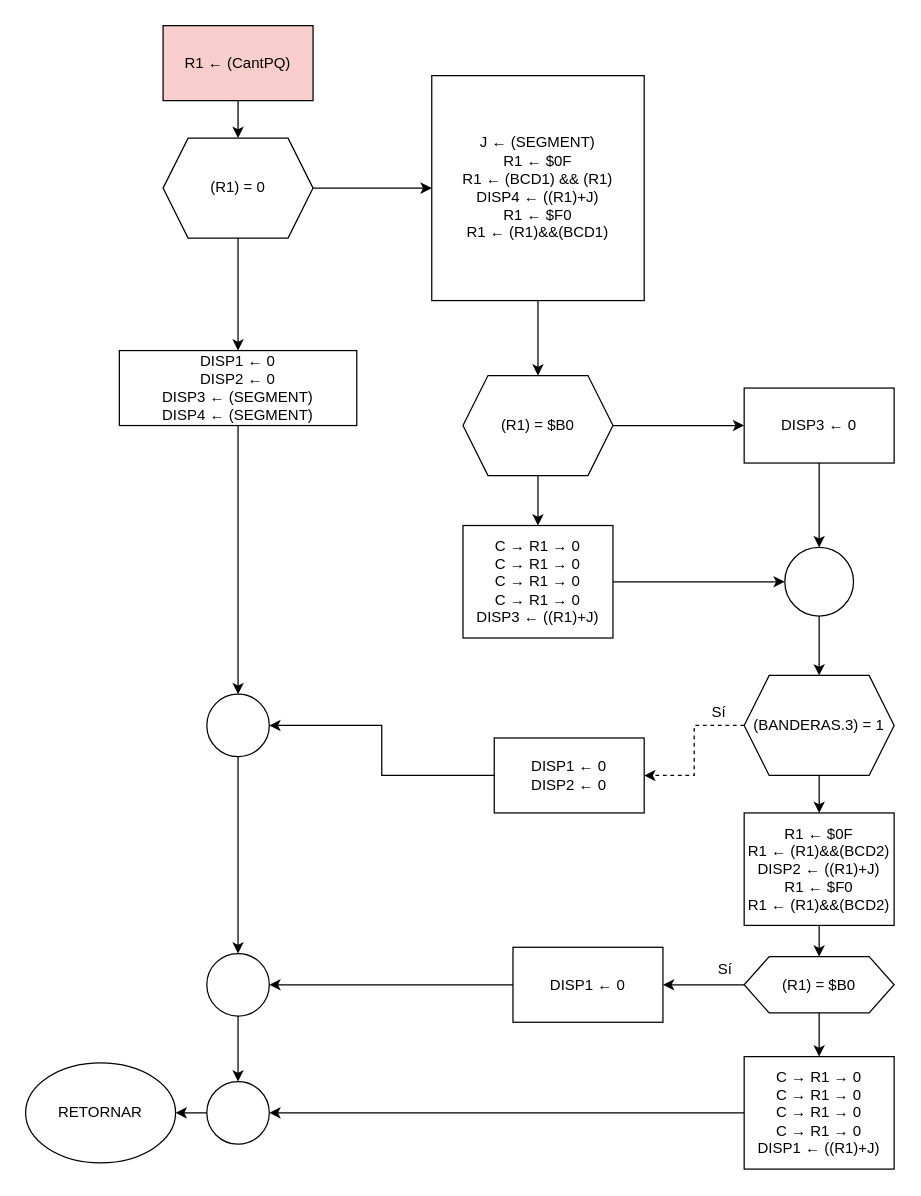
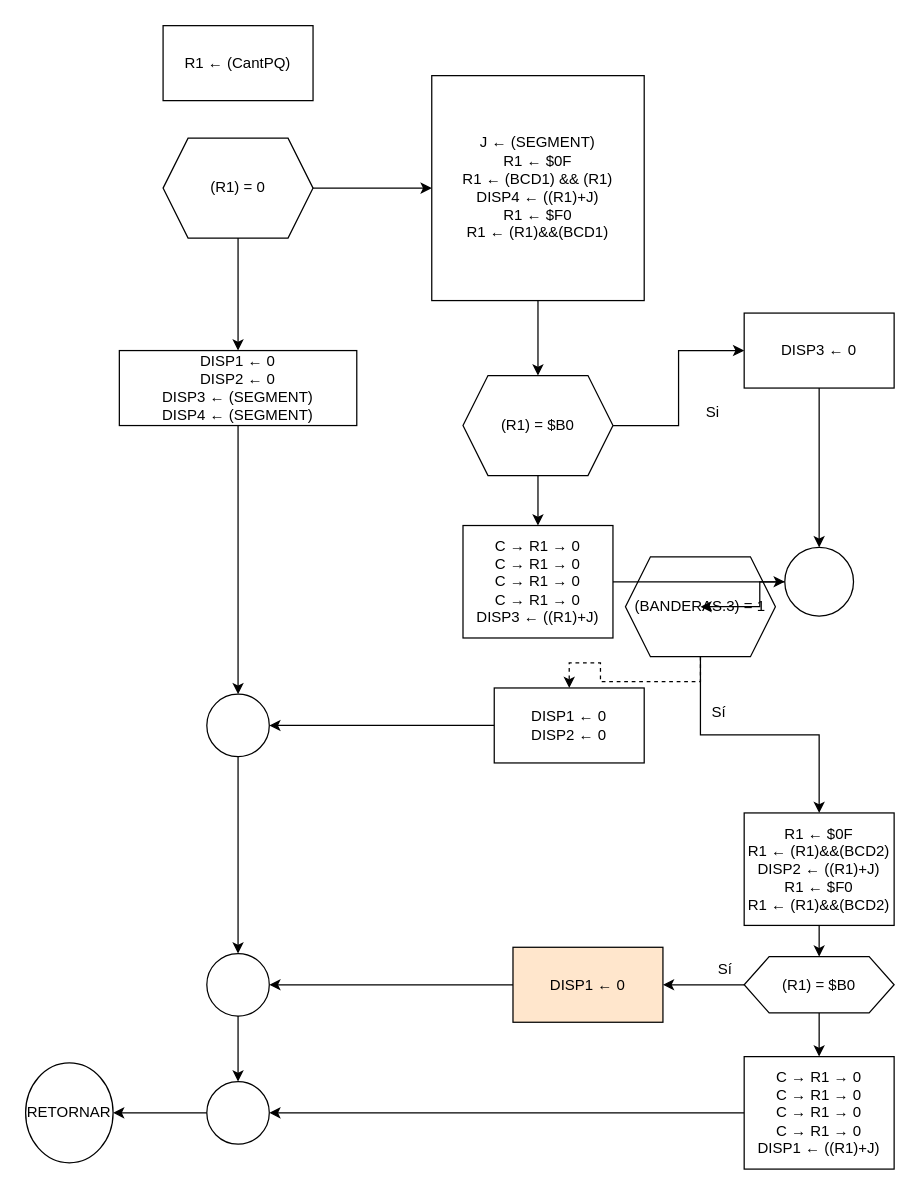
node "R1 ← (CantPQ)": fillcolor #f8cecc -> #ffffff
edge "R1 ← (CantPQ)" -> "(R1) = 0": removed
node "Si": added
node "DISP3 ← 0": moved (819, 426) -> (819, 351)
node "(BANDERAS.3) = 1": moved (819, 726) -> (701, 607)
node "DISP1 ← 0 DISP2 ← 0": moved (569, 776) -> (569, 726)
node "DISP1 ← 0": fillcolor #ffffff -> #ffe6cc
node "RETORNAR": size 150x100 -> 88x100
